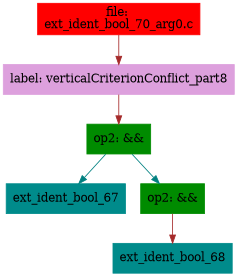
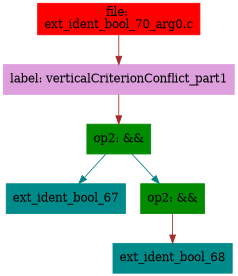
node "label: verticalCriterionConflict_part8": label "label: verticalCriterionConflict_part8" -> "label: verticalCriterionConflict_part1"
